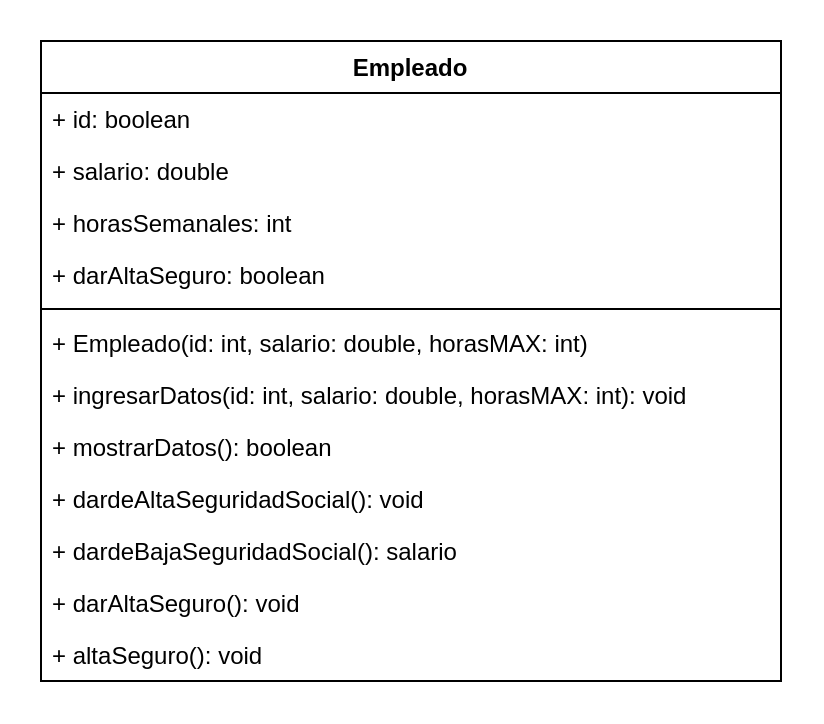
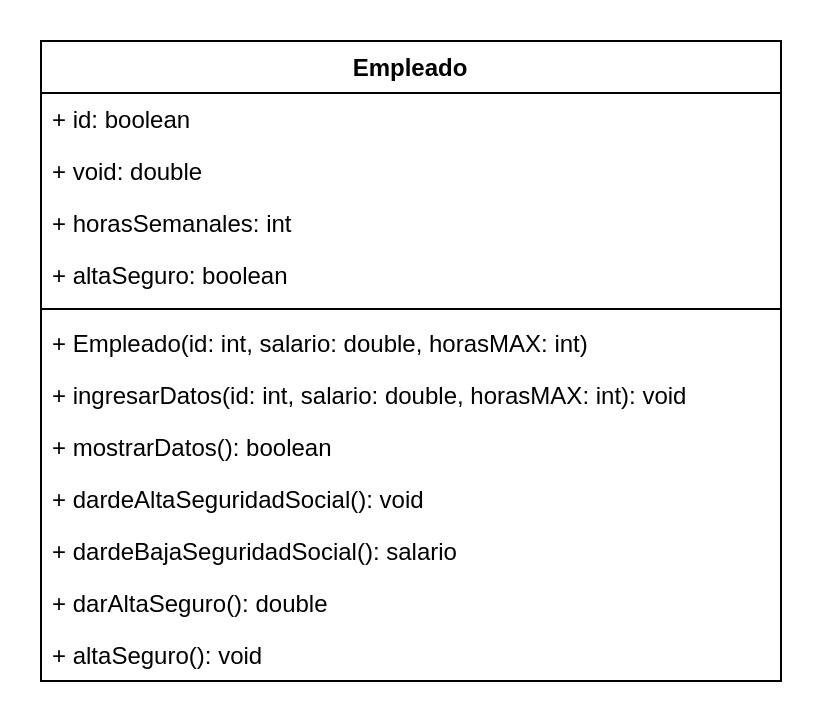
node "+ salario: double": label "+ salario: double" -> "+ void: double"
node "+ darAltaSeguro: boolean": label "+ darAltaSeguro: boolean" -> "+ altaSeguro: boolean"
node "+ darAltaSeguro(): void": label "+ darAltaSeguro(): void" -> "+ darAltaSeguro(): double"
